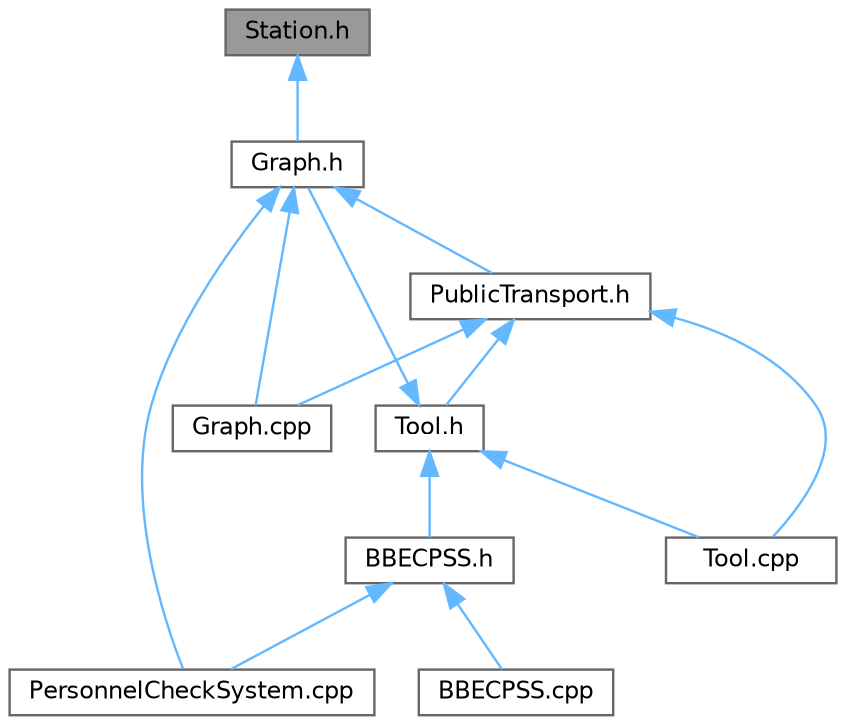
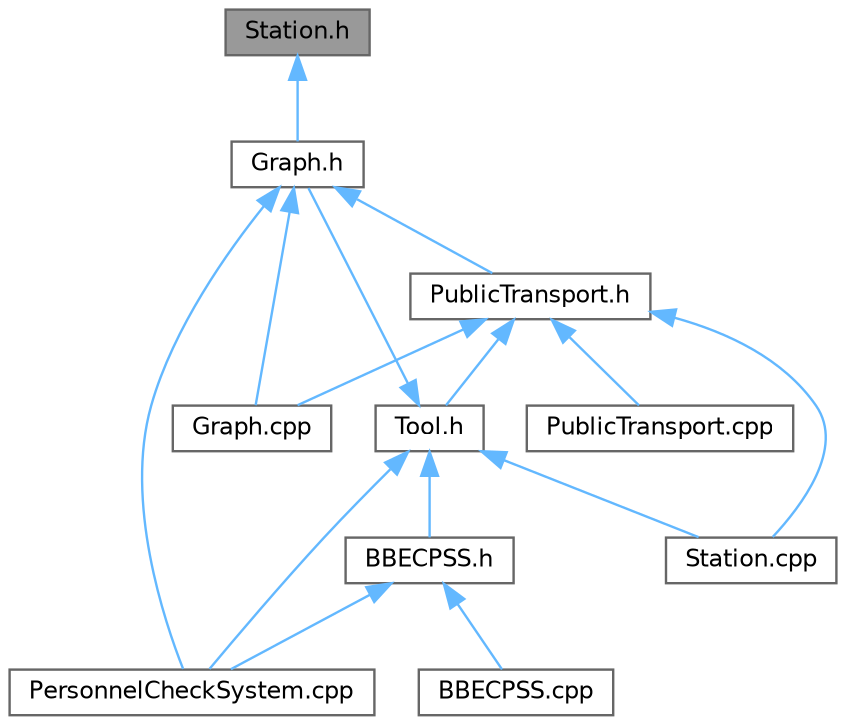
node "PublicTransport.cpp": added
node "Tool.cpp": label "Tool.cpp" -> "Station.cpp"
edge "PersonnelCheckSystem.cpp" -> "Tool.h": added
